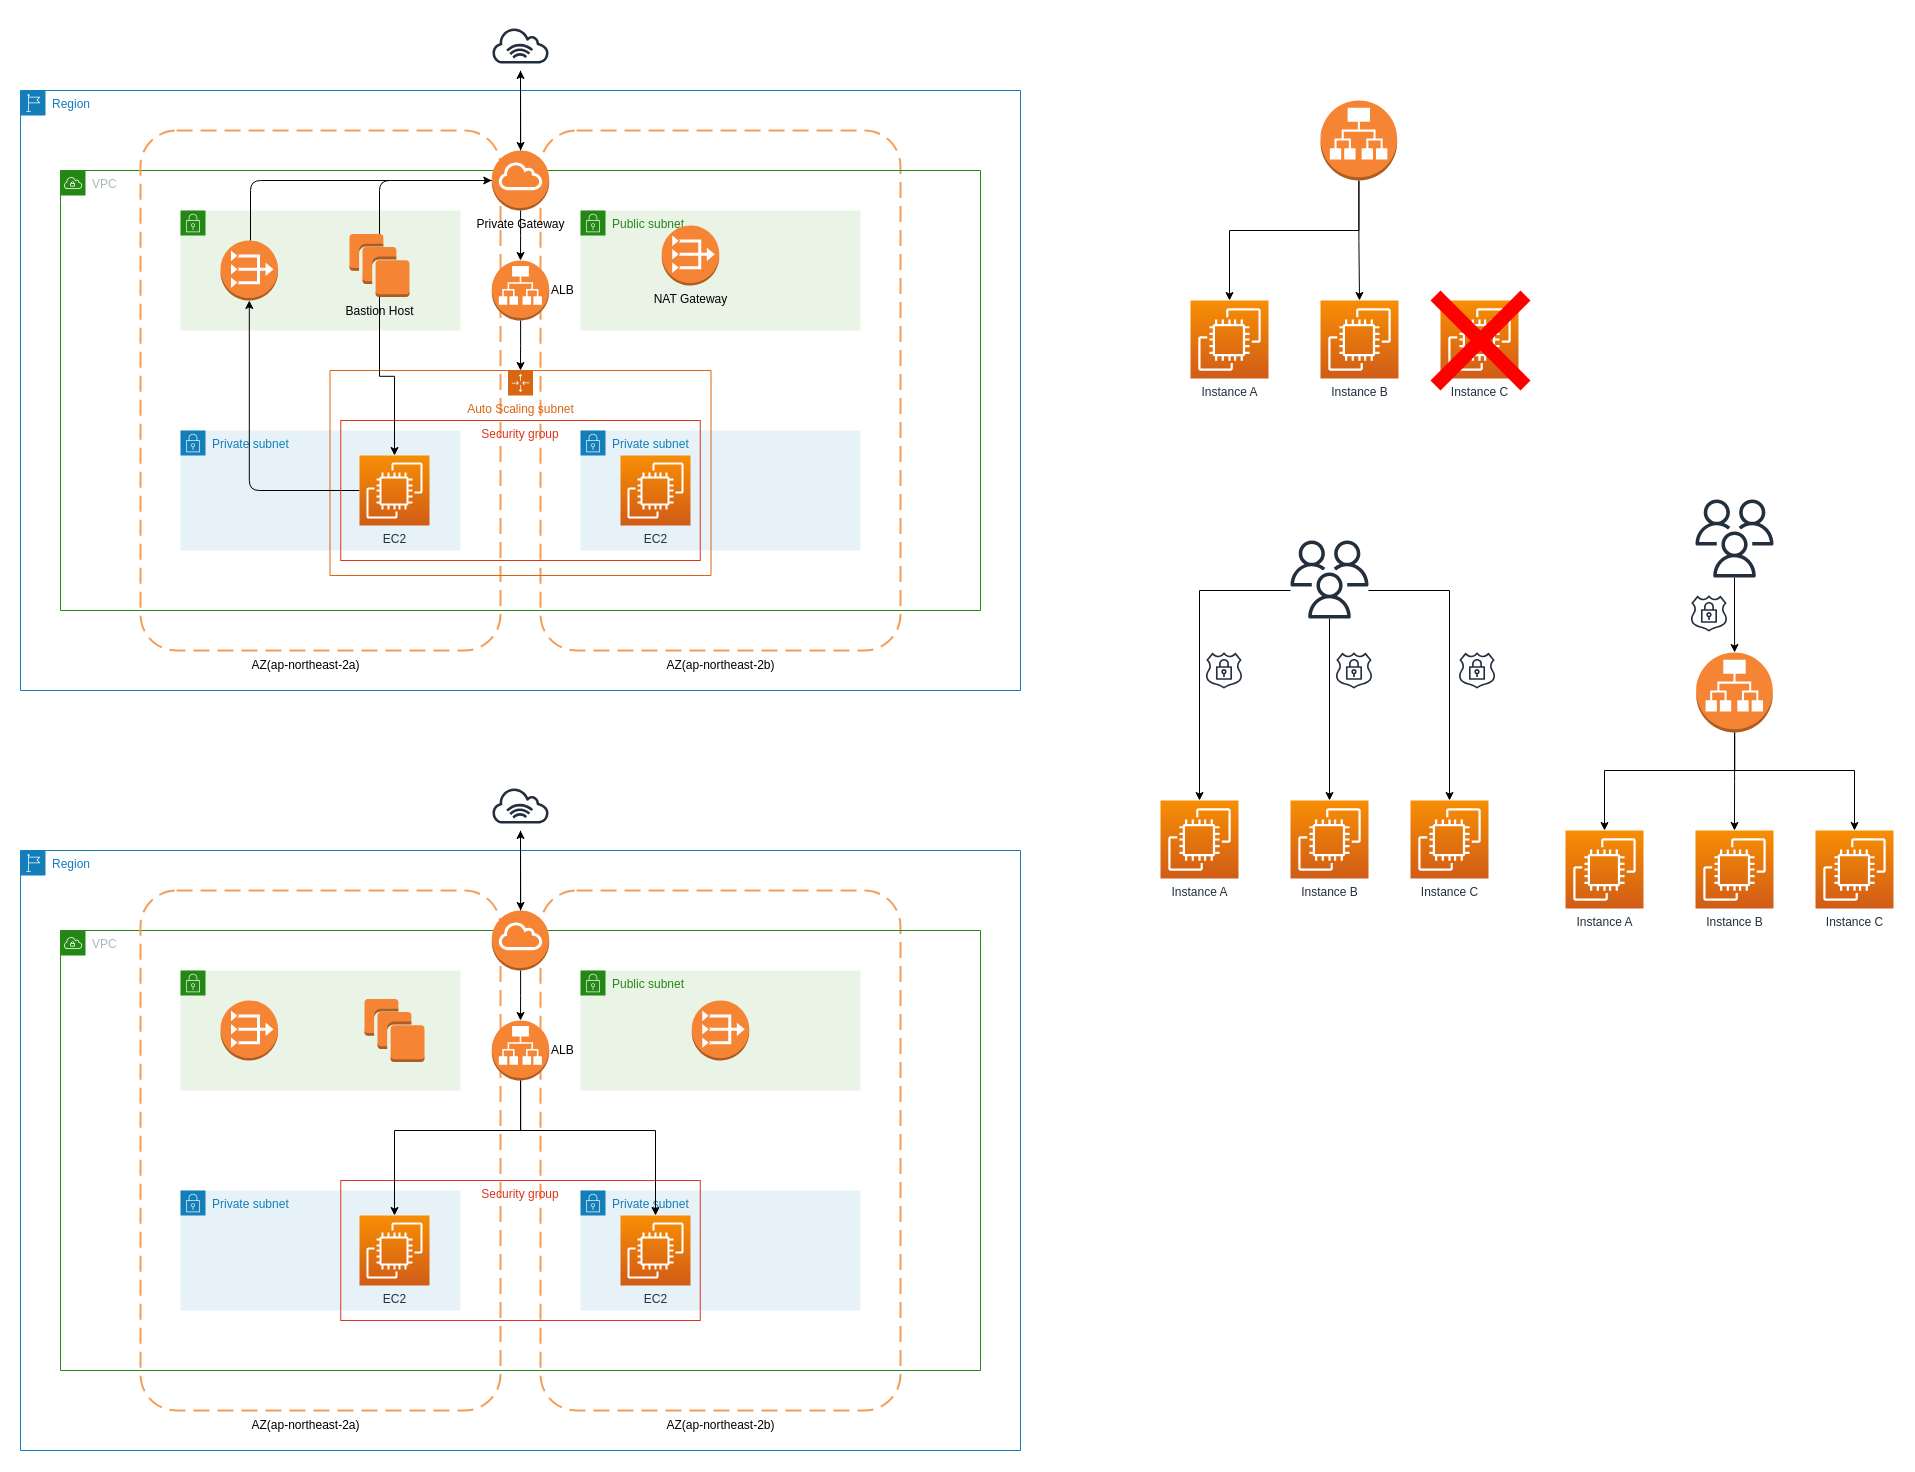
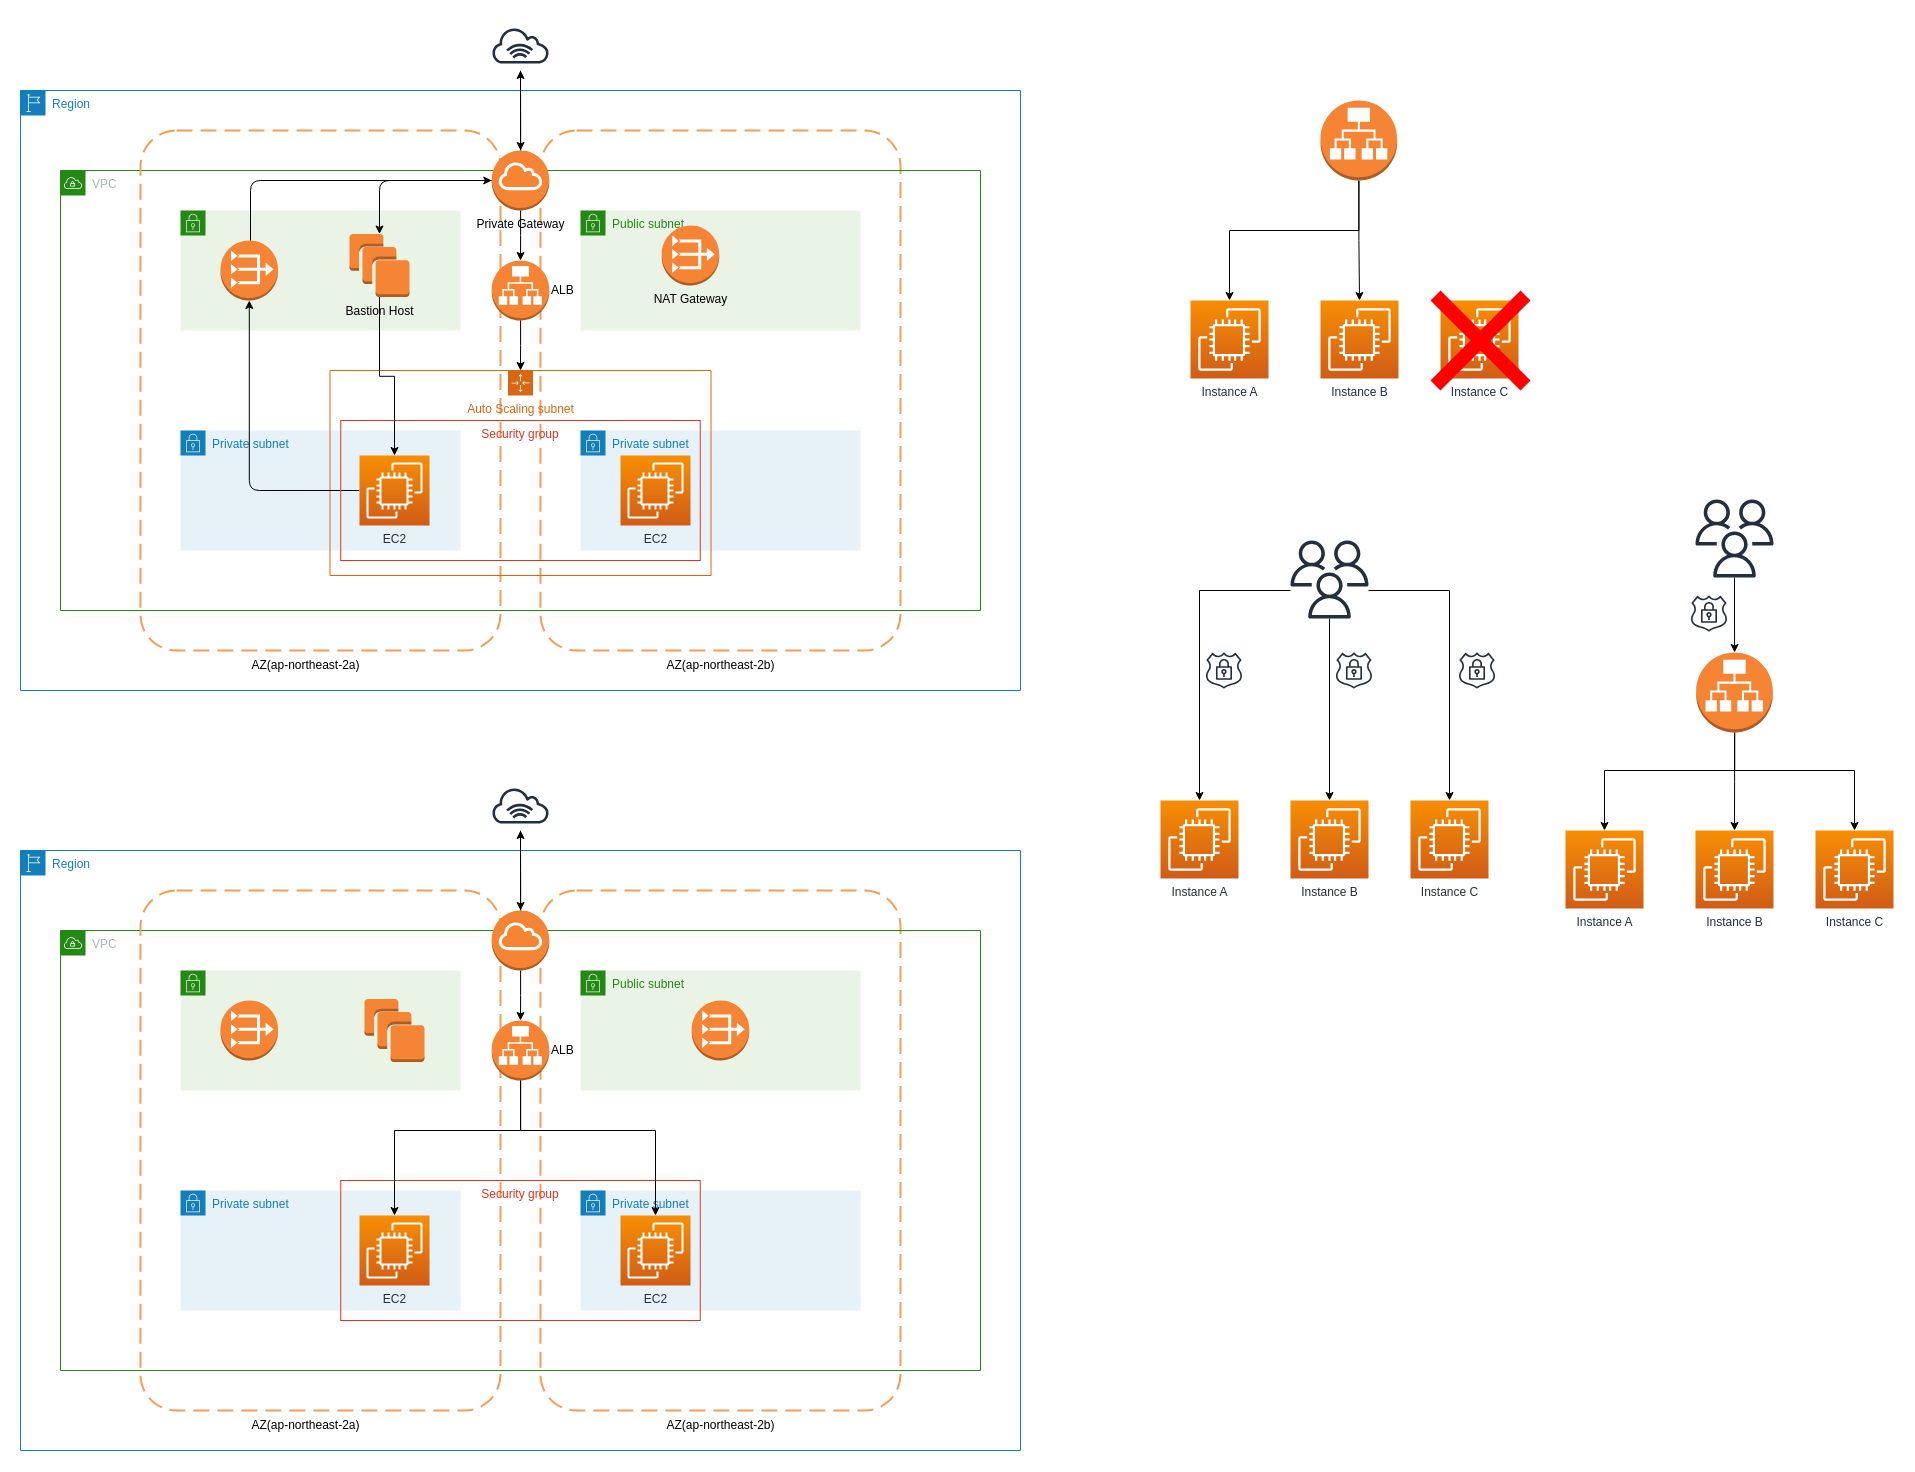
edge "Private Gateway" -- "Bastion Host": arrowhead none -> classic
